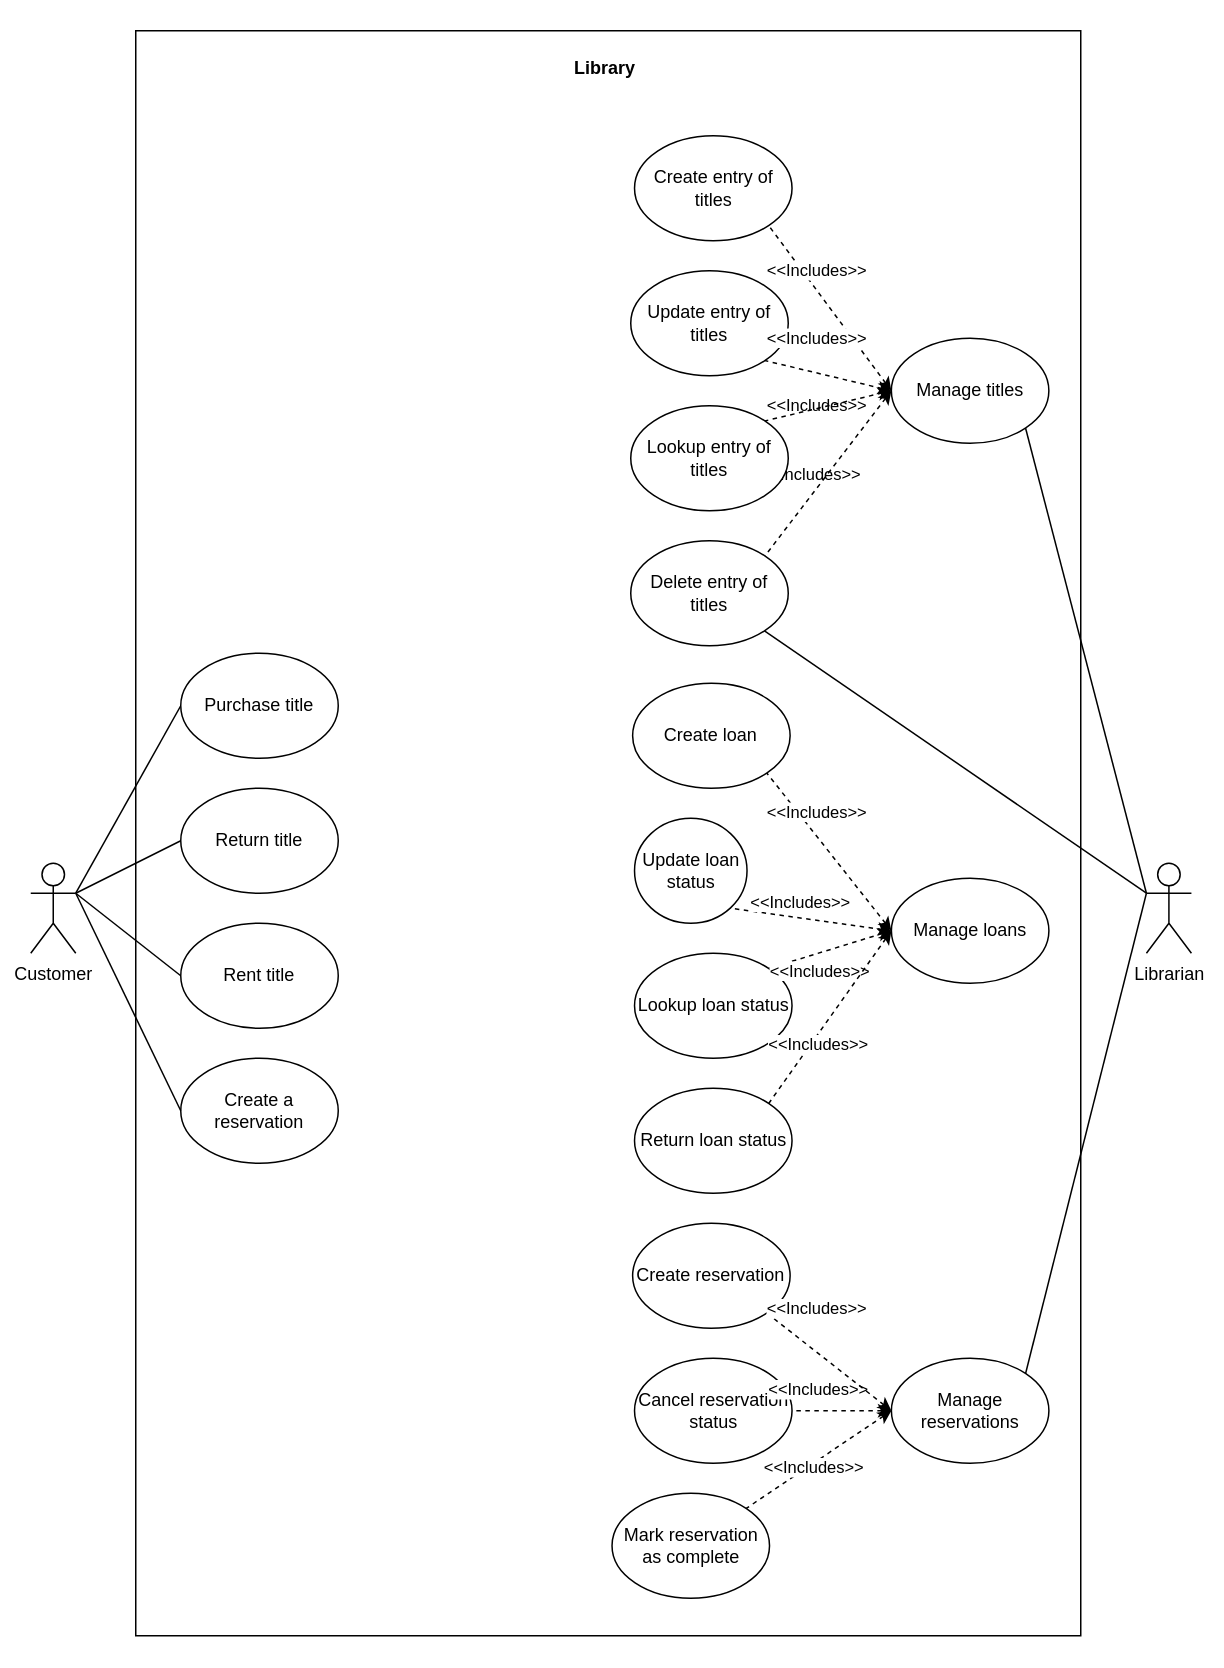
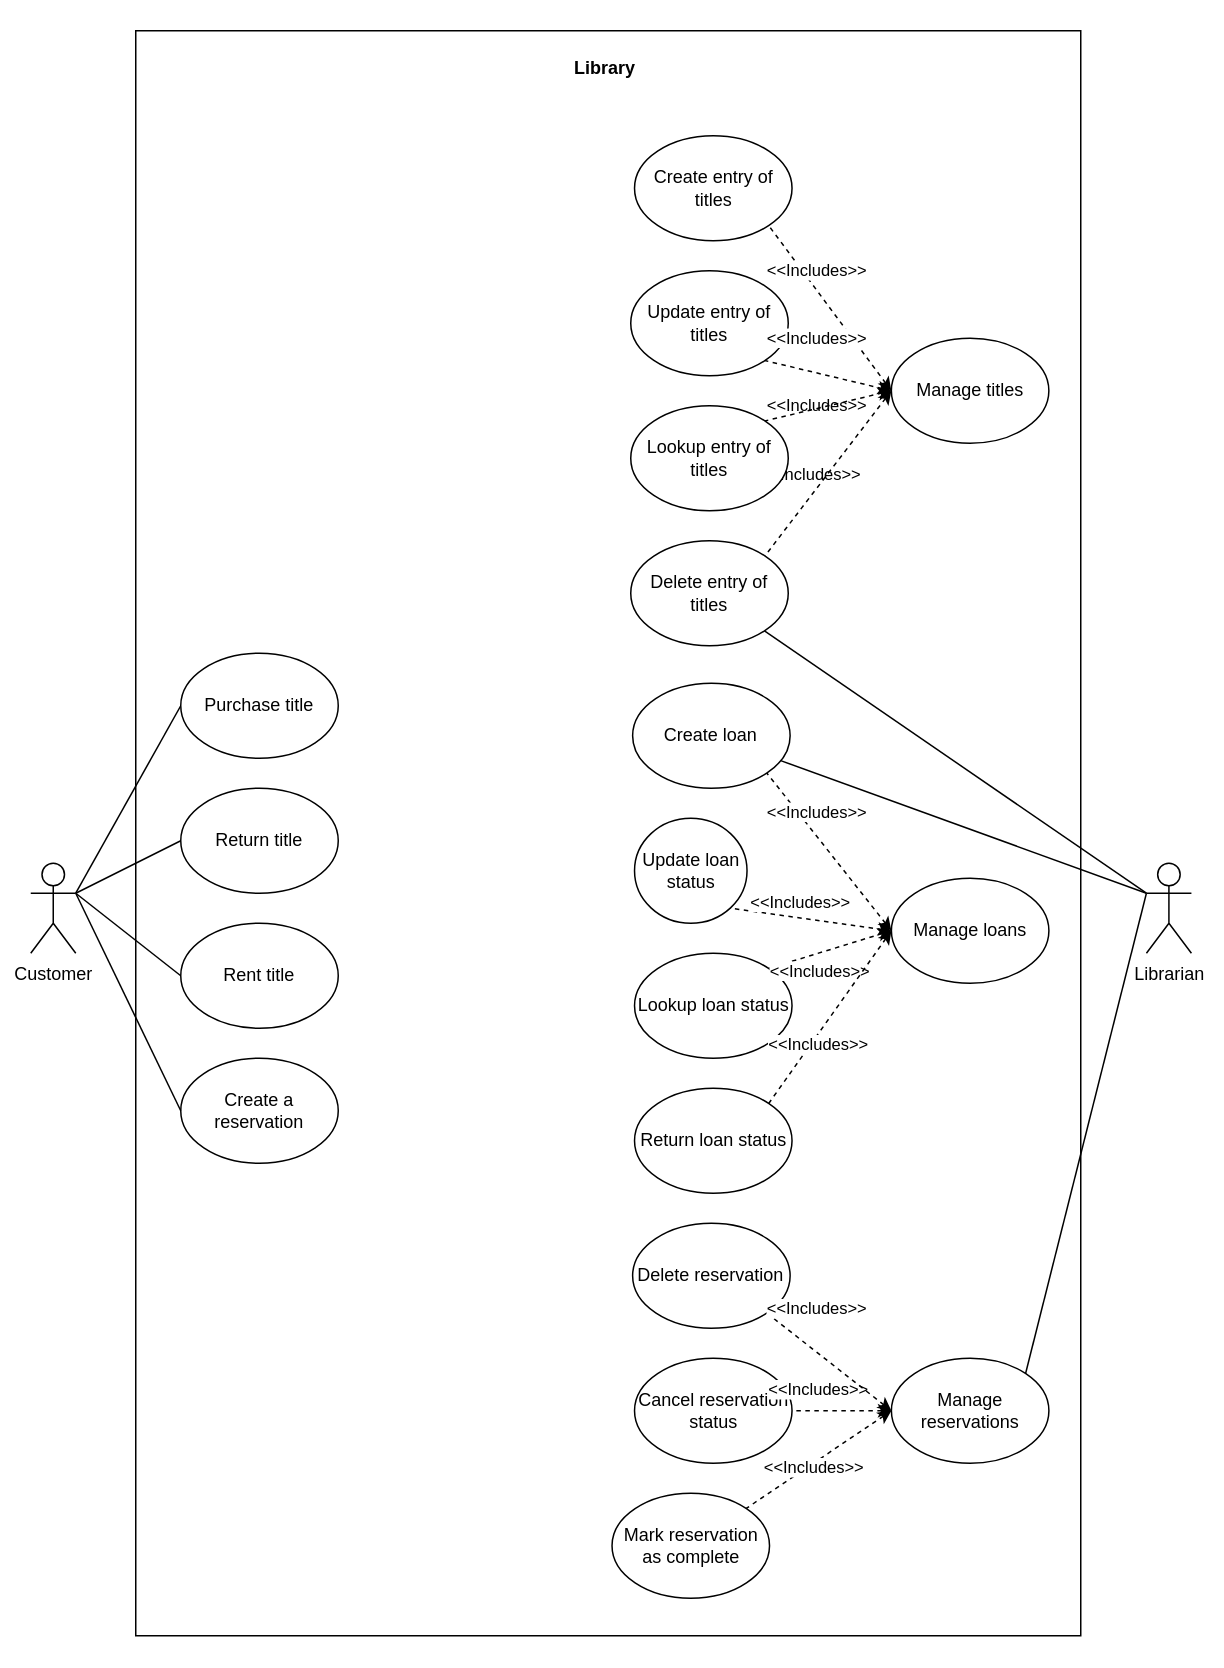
edge "Manage titles" -- "Librarian": now "Create loan" -- "Librarian"
node "Create reservation": label "Create reservation" -> "Delete reservation"
